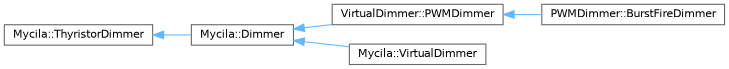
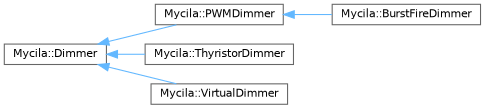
node "VirtualDimmer::PWMDimmer": label "VirtualDimmer::PWMDimmer" -> "Mycila::PWMDimmer"
node "PWMDimmer::BurstFireDimmer": label "PWMDimmer::BurstFireDimmer" -> "Mycila::BurstFireDimmer"
edge "Mycila::Dimmer" -> "Mycila::ThyristorDimmer": reversed
